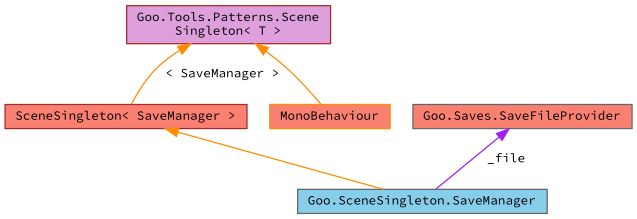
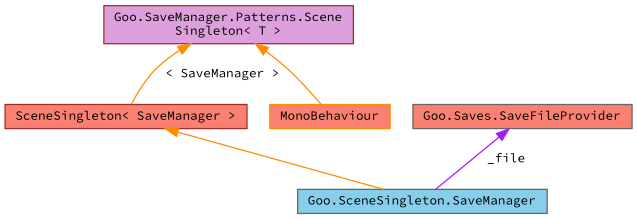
node "Goo.Tools.Patterns.Scene Singleton< T >": label "Goo.Tools.Patterns.Scene Singleton< T >" -> "Goo.SaveManager.Patterns.Scene Singleton< T >"
